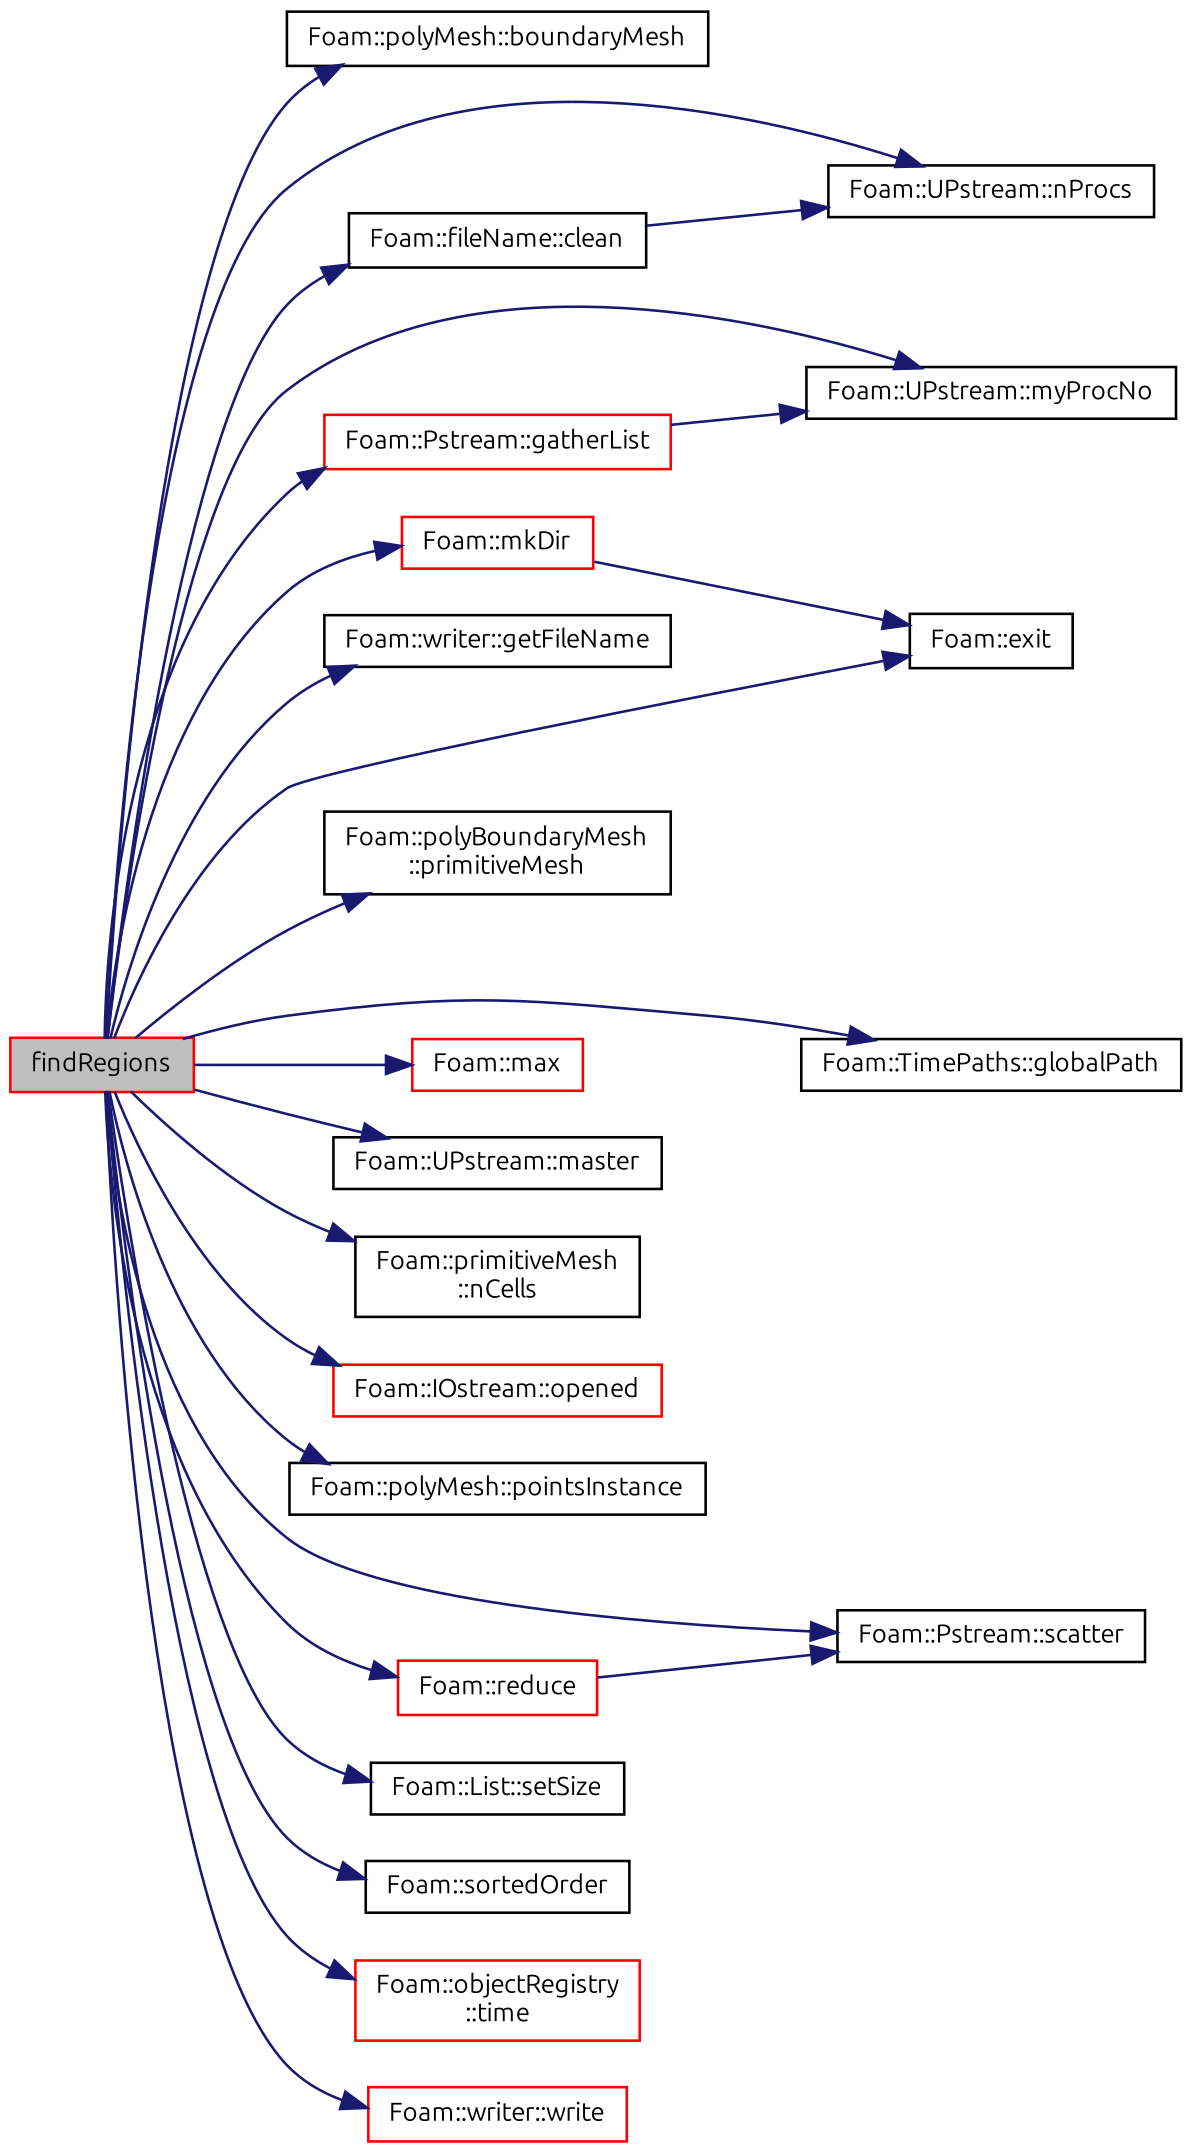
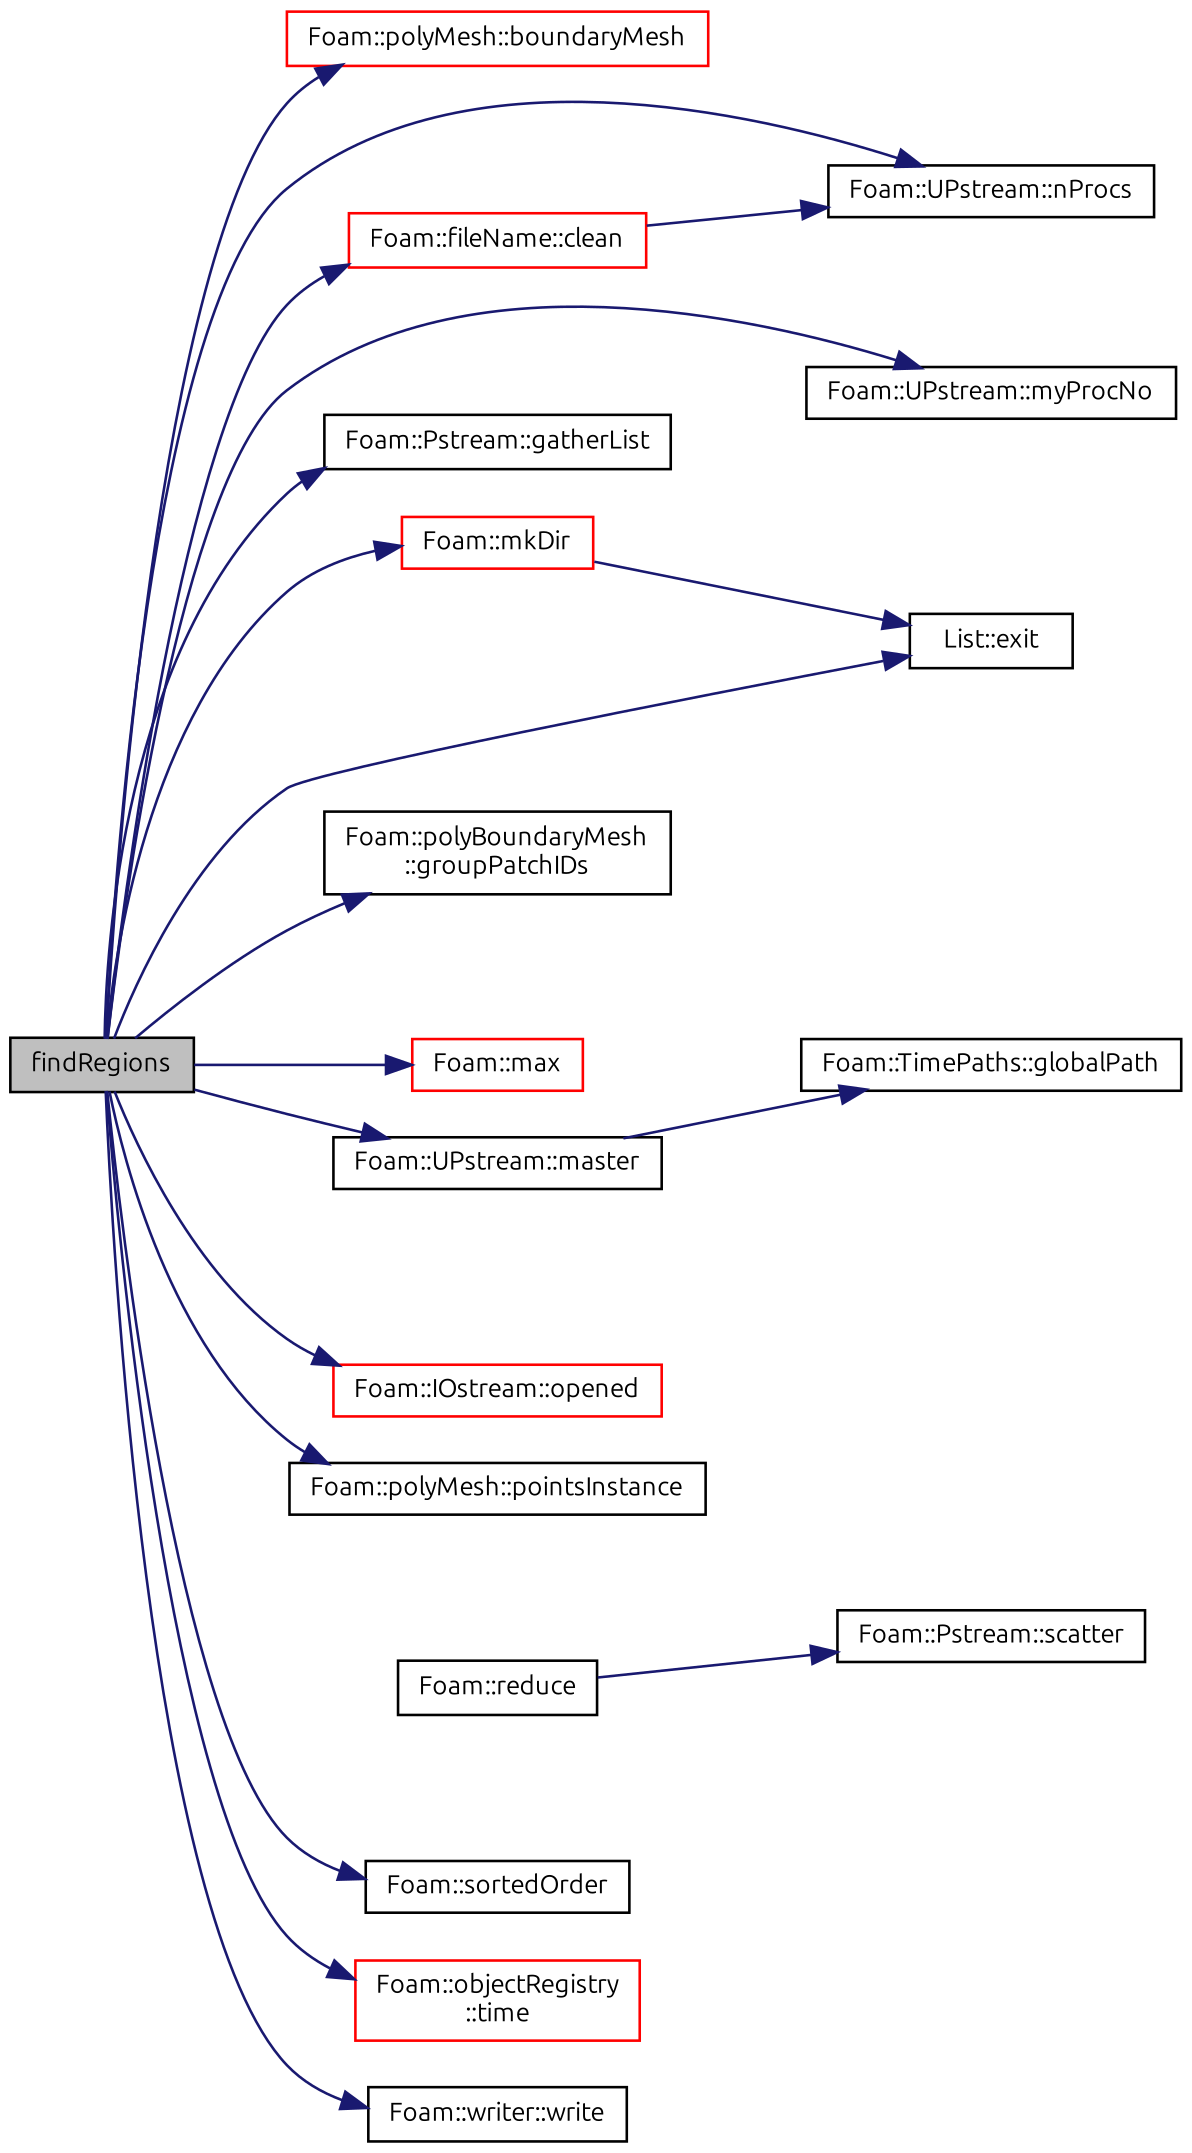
node "Foam::polyMesh::boundaryMesh": color black -> red
node "Foam::fileName::clean": color black -> red
edge "Foam::Pstream::gatherList" -> "Foam::UPstream::myProcNo": removed
node "Foam::Pstream::gatherList": color red -> black
node "Foam::writer::getFileName": removed
node "Foam::exit": label "Foam::exit" -> "List::exit"
node "Foam::polyBoundaryMesh ::primitiveMesh": label "Foam::polyBoundaryMesh ::primitiveMesh" -> "Foam::polyBoundaryMesh ::groupPatchIDs"
edge "findRegions" -> "Foam::TimePaths::globalPath": now "Foam::UPstream::master" -> "Foam::TimePaths::globalPath"
node "findRegions": color red -> black
node "Foam::primitiveMesh ::nCells": removed
edge "findRegions" -> "Foam::reduce": removed
edge "findRegions" -> "Foam::Pstream::scatter": removed
node "Foam::reduce": color red -> black
node "Foam::List::setSize": removed
node "Foam::writer::write": color red -> black
